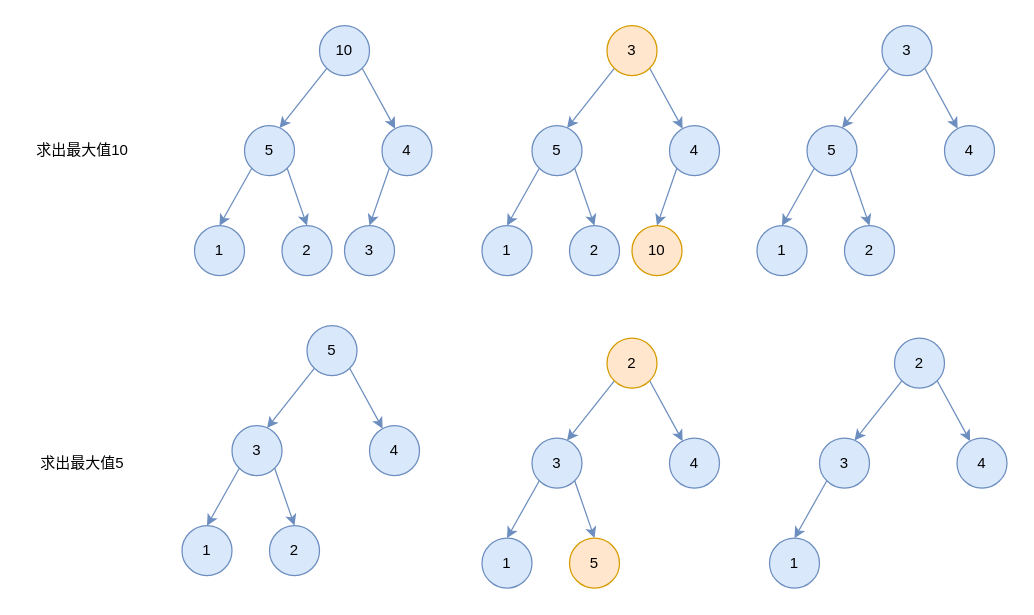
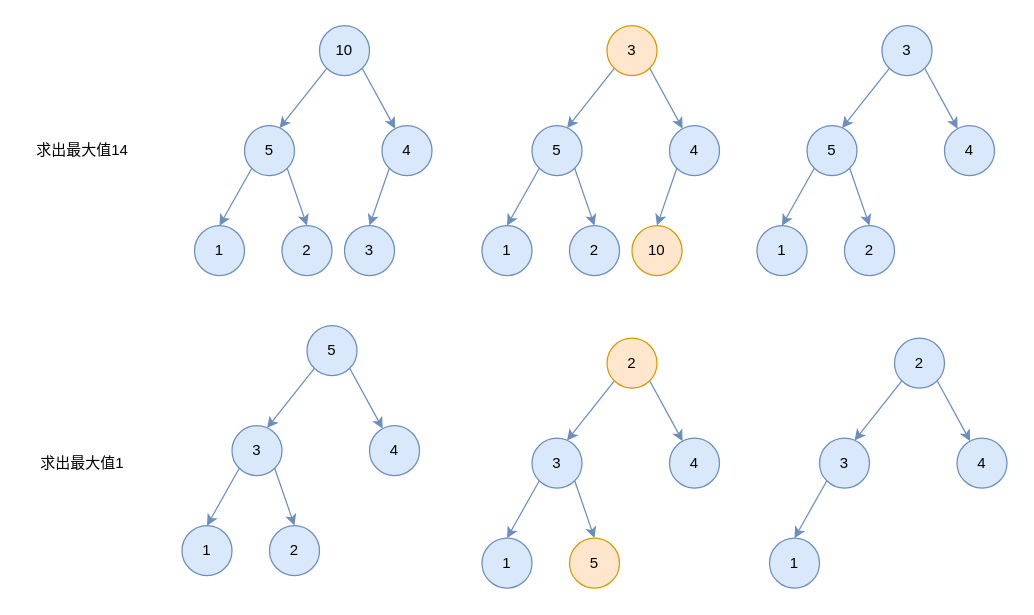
node "求出最大值10": label "求出最大值10" -> "求出最大值14"
node "求出最大值5": label "求出最大值5" -> "求出最大值1"
